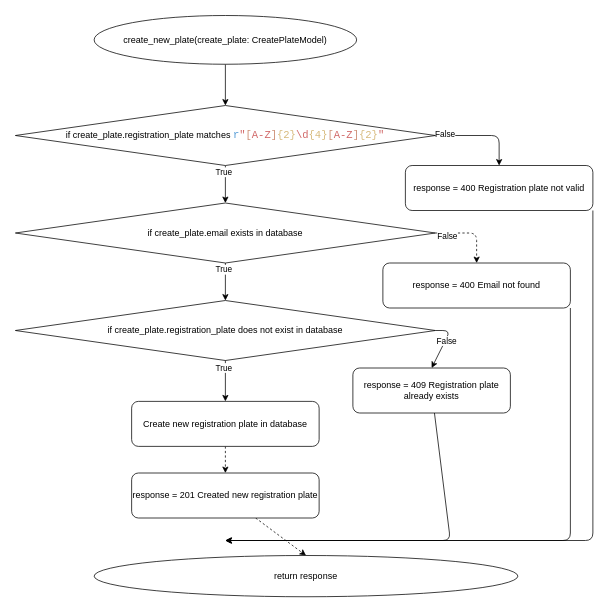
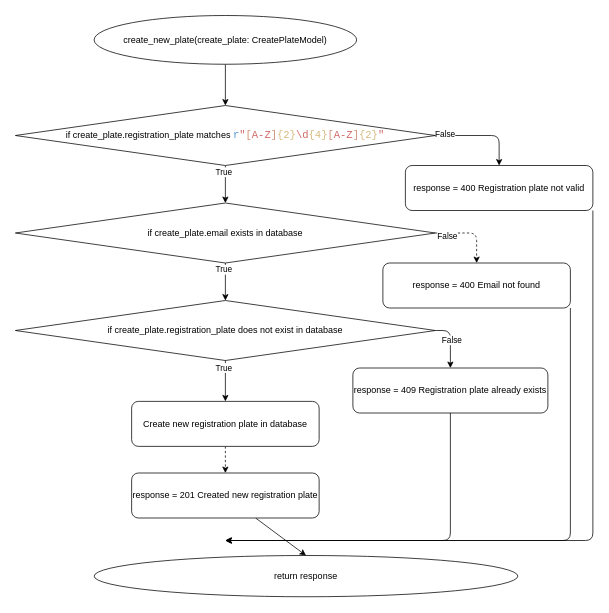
node "response = 409 Registration plate already exists": size 158x45 -> 195x45
edge "response = 201 Created new registration plate" -> "return response": style dashed -> solid
